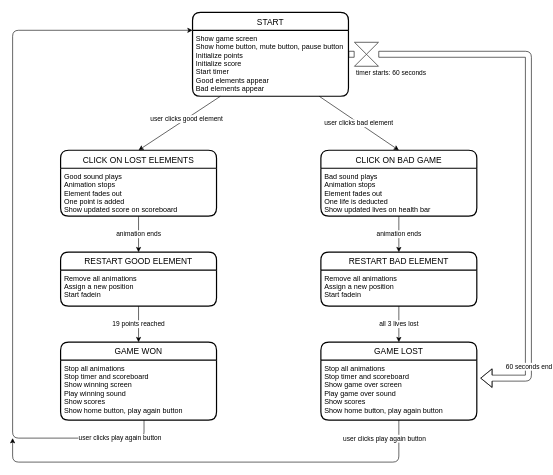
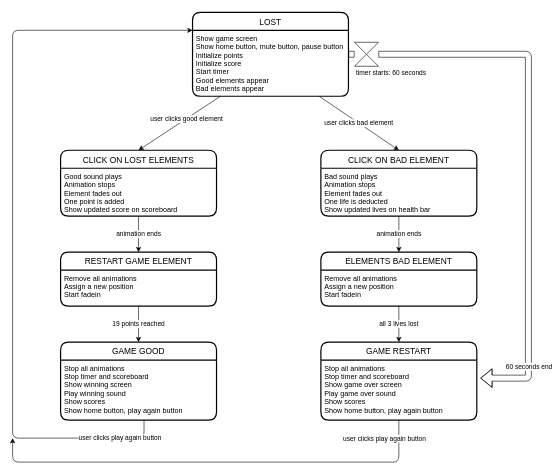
node "START": label "START" -> "LOST"
node "CLICK ON BAD GAME": label "CLICK ON BAD GAME" -> "CLICK ON BAD ELEMENT"
node "RESTART GOOD ELEMENT": label "RESTART GOOD ELEMENT" -> "RESTART GAME ELEMENT"
node "RESTART BAD ELEMENT": label "RESTART BAD ELEMENT" -> "ELEMENTS BAD ELEMENT"
node "GAME WON": label "GAME WON" -> "GAME GOOD"
node "GAME LOST": label "GAME LOST" -> "GAME RESTART"
